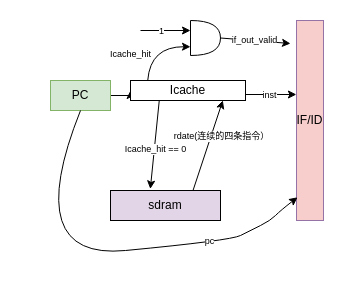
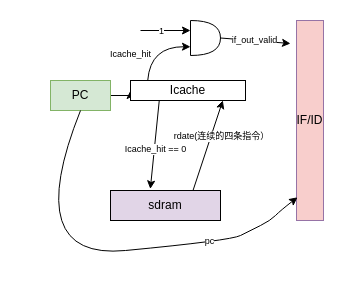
edge "Icache" -> "IF/ID": removed, label "inst"
